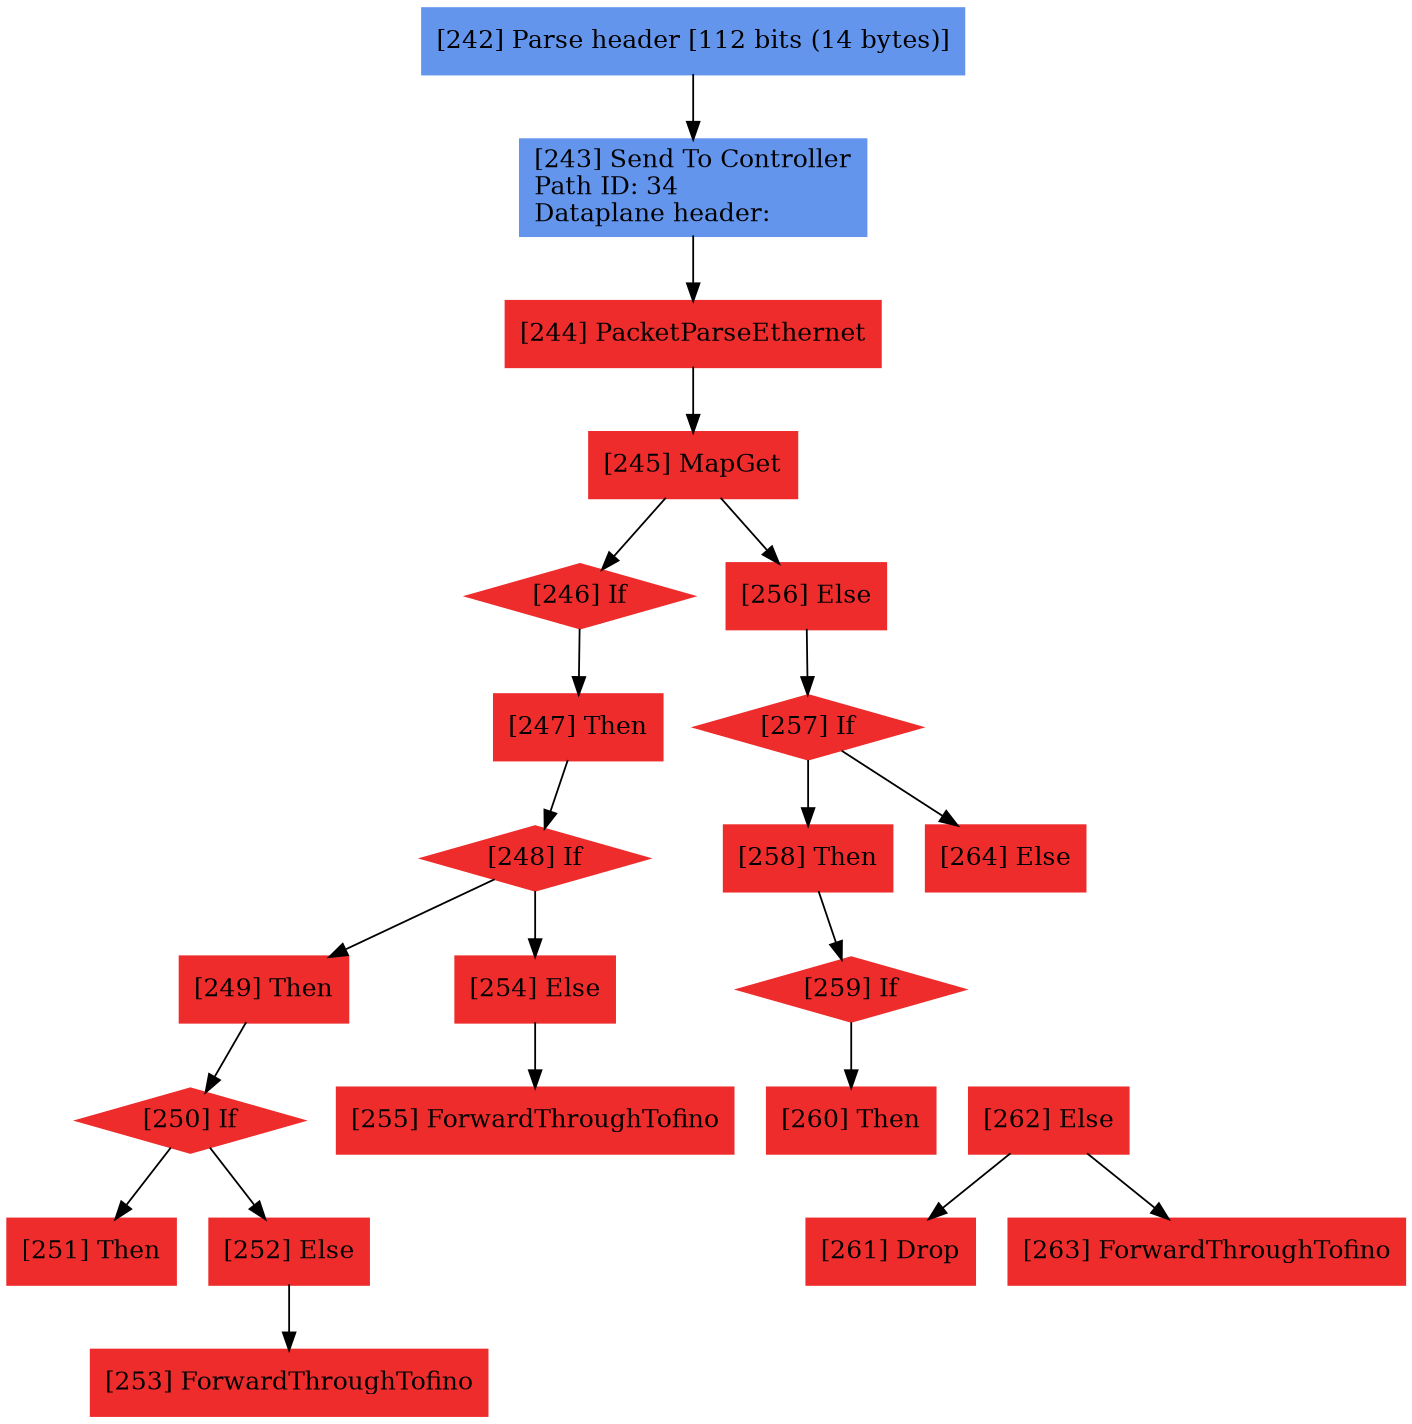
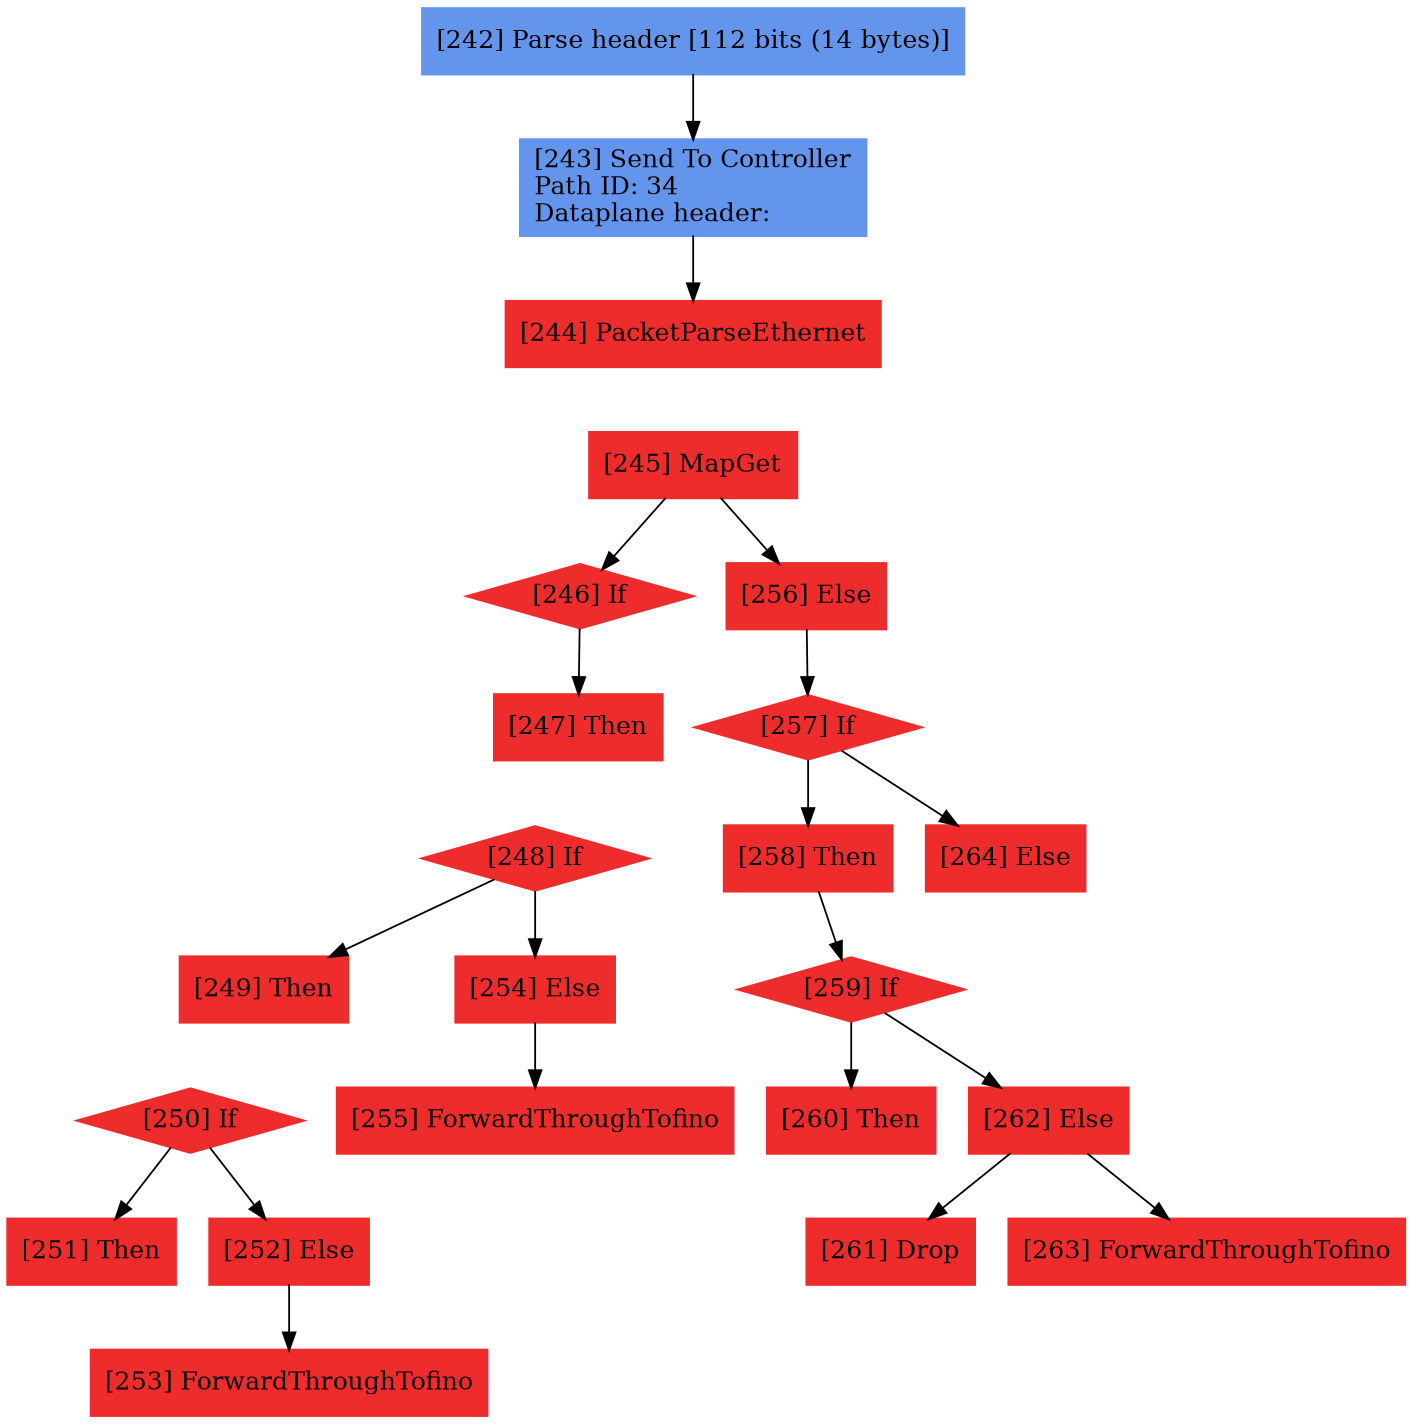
edge "[244] PacketParseEthernet" -> "[245] MapGet": removed
edge "[247] Then" -> "[248] If": removed
edge "[259] If" -> "[262] Else": added
edge "[249] Then" -> "[250] If": removed
